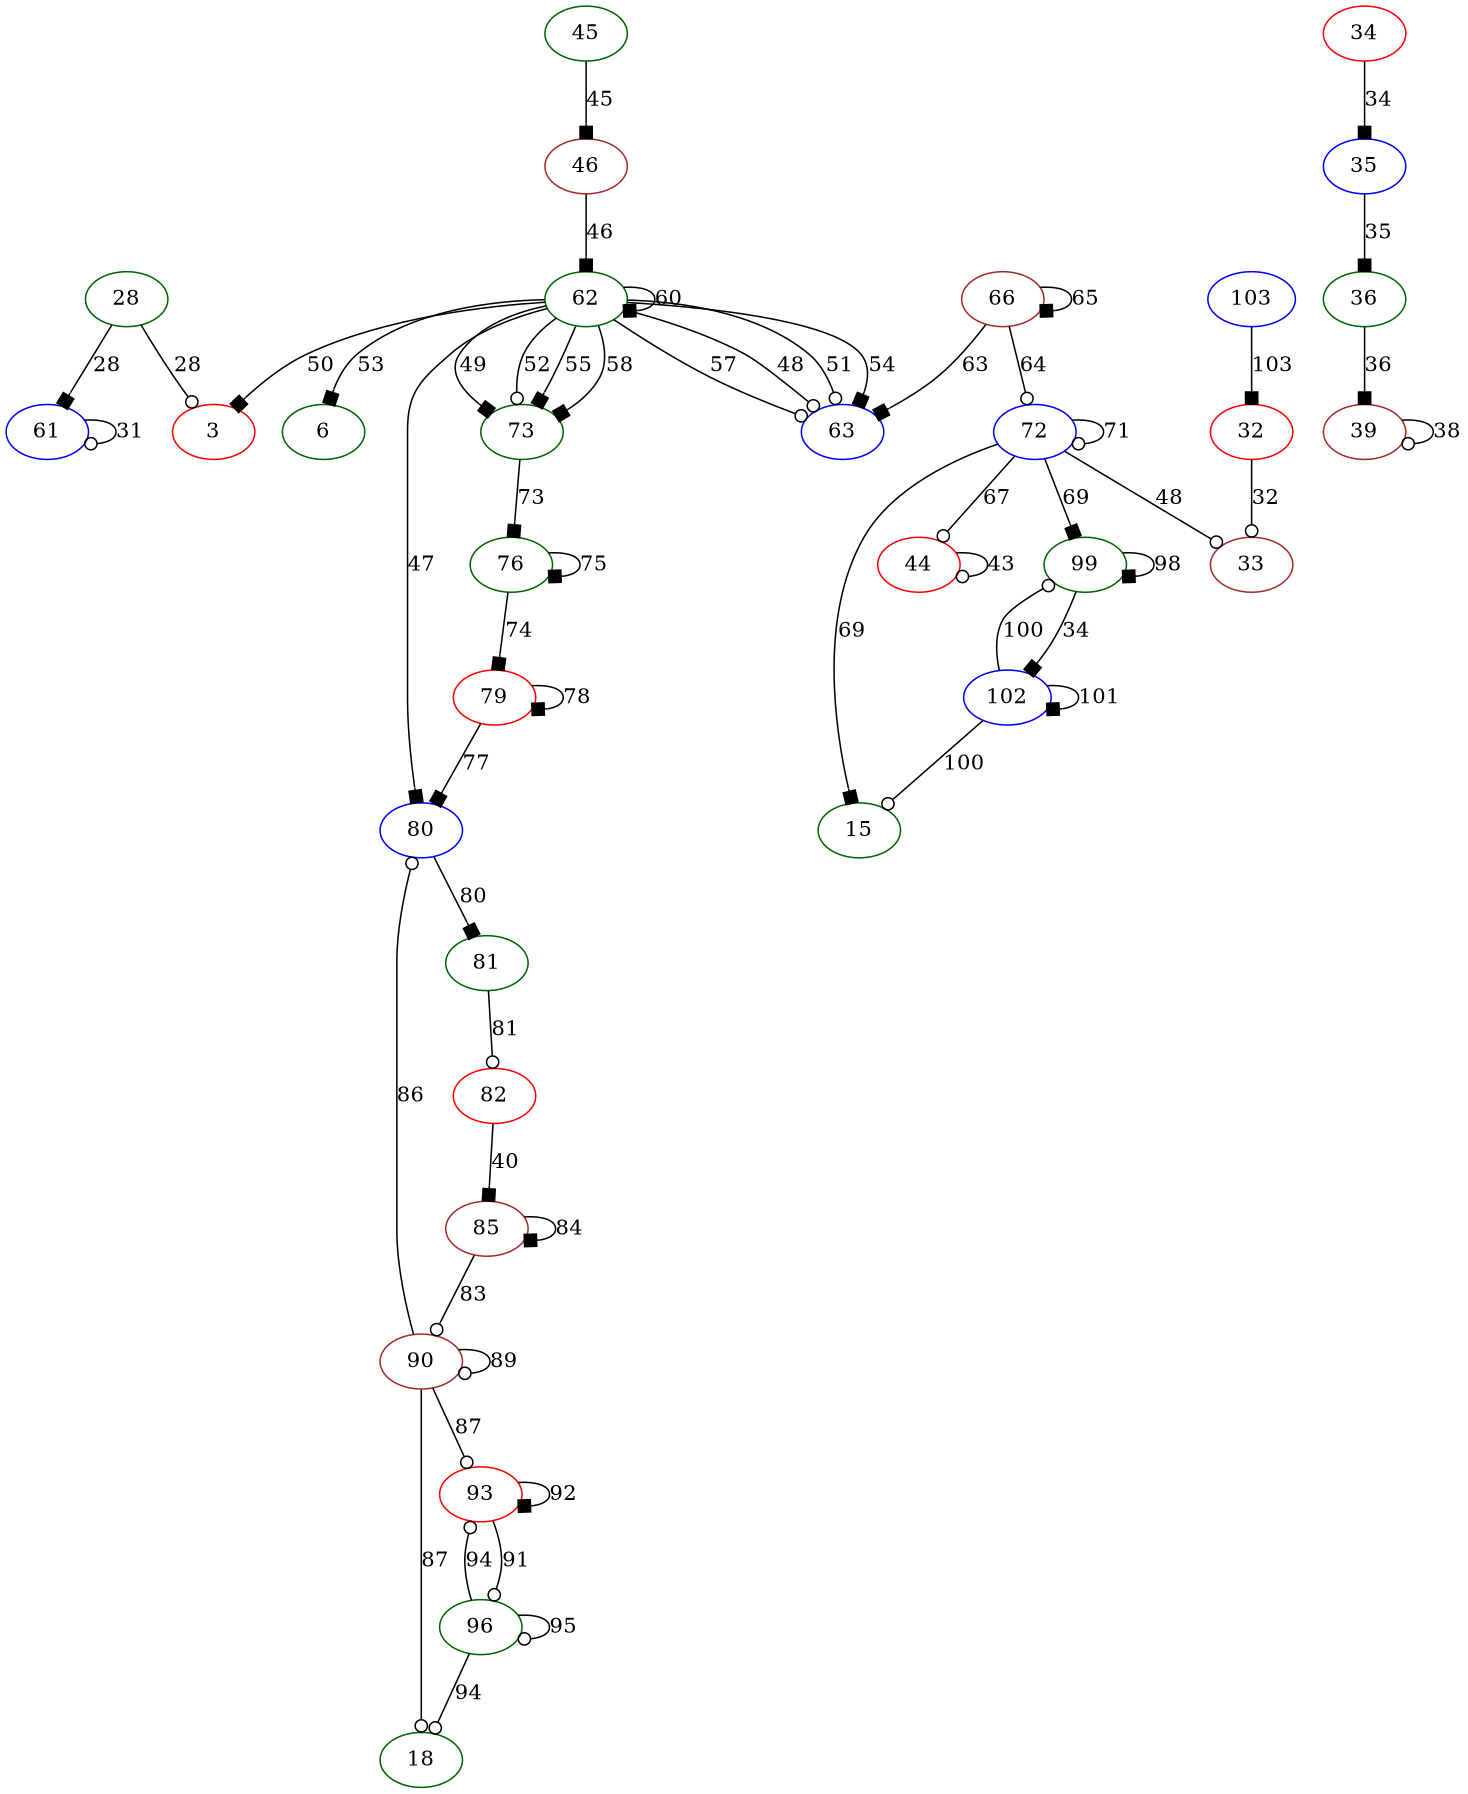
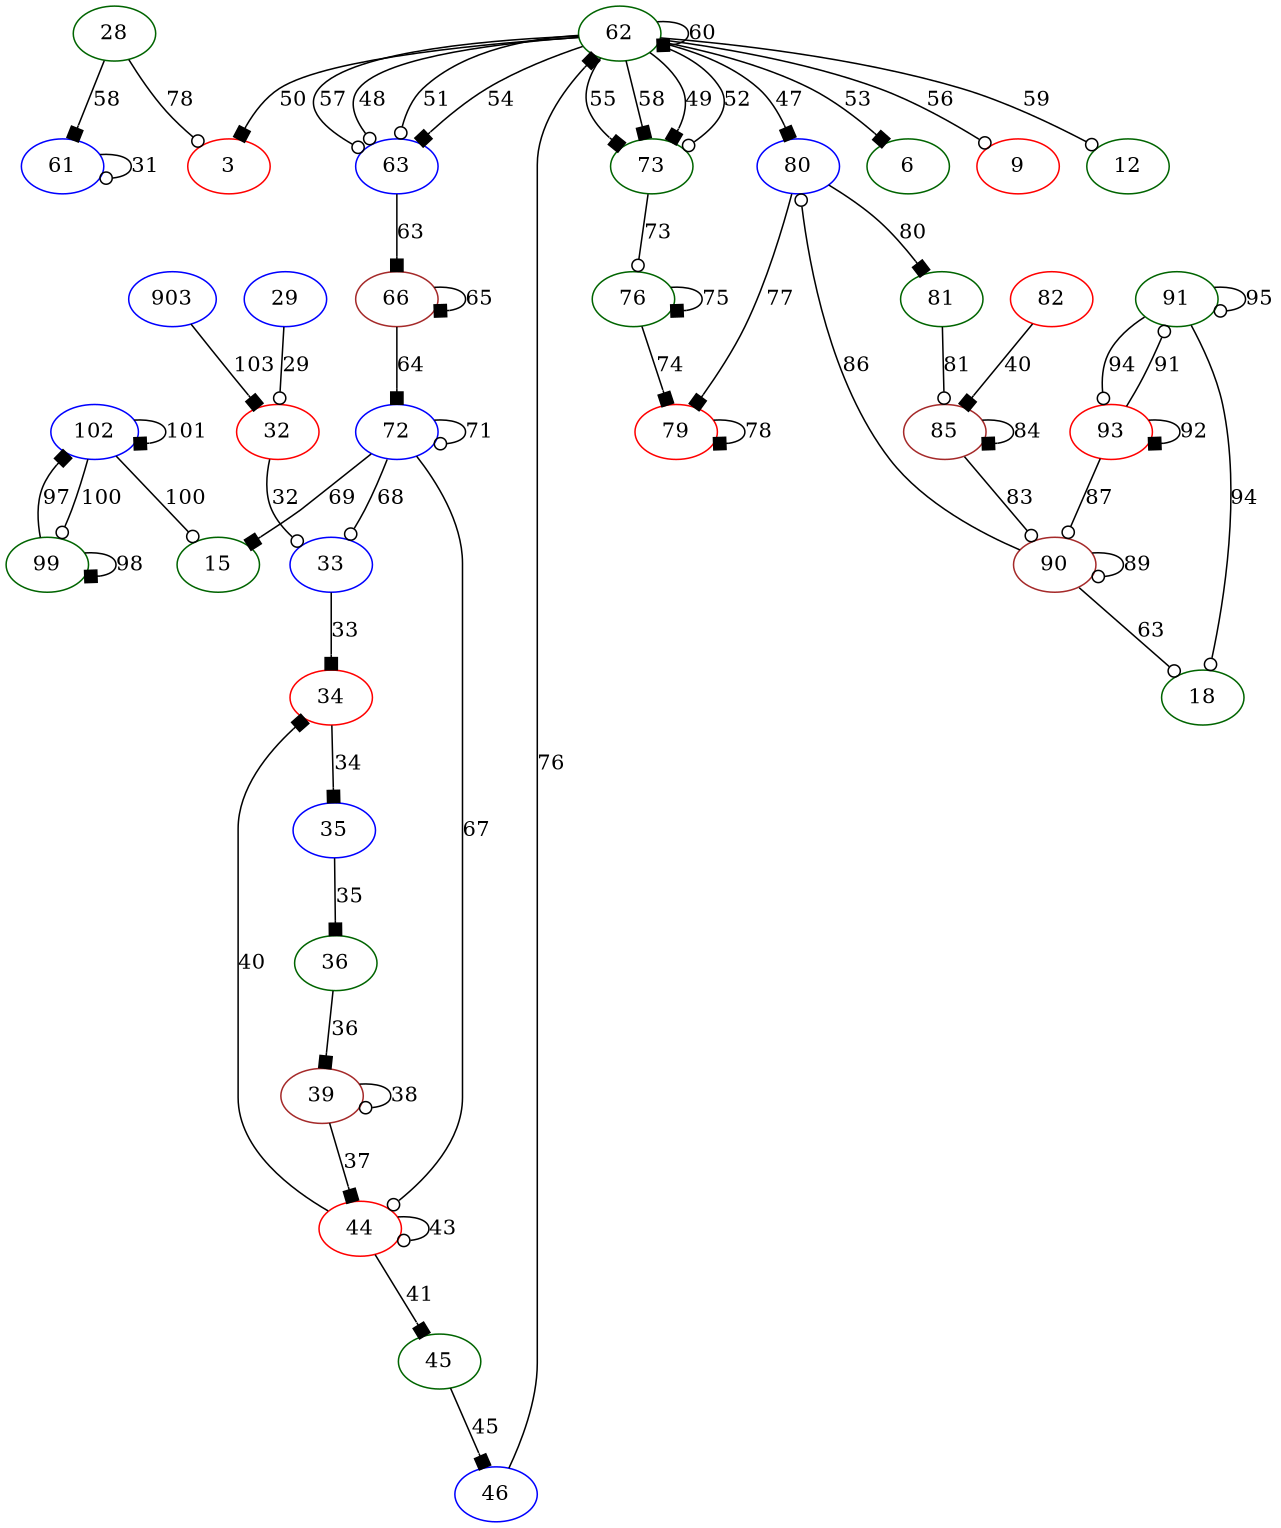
node "46": color brown -> blue
node "9": added
node "12": added
edge "46" -> "62": label "46" -> "76"
node "29": added
node "103": label "103" -> "903"
edge "66" -> "72": arrowhead odot -> box
edge "28" -> "61": label "28" -> "58"
edge "28" -> "3": label "28" -> "78"
edge "66" -> "63": reversed
edge "73" -> "76": arrowhead box -> odot
edge "72" -> "99": removed, label "69"
edge "72" -> "33": label "48" -> "68"
node "33": color brown -> blue
edge "33" -> "34": added, label "33"
edge "99" -> "102": label "34" -> "97"
edge "79" -> "80": reversed
edge "44" -> "34": added, label "40"
edge "81" -> "82": now "81" -> "85"
edge "39" -> "44": added, label "37"
edge "44" -> "45": added, label "41"
edge "90" -> "93": reversed
edge "90" -> "18": label "87" -> "63"
node "96": label "96" -> "91"
